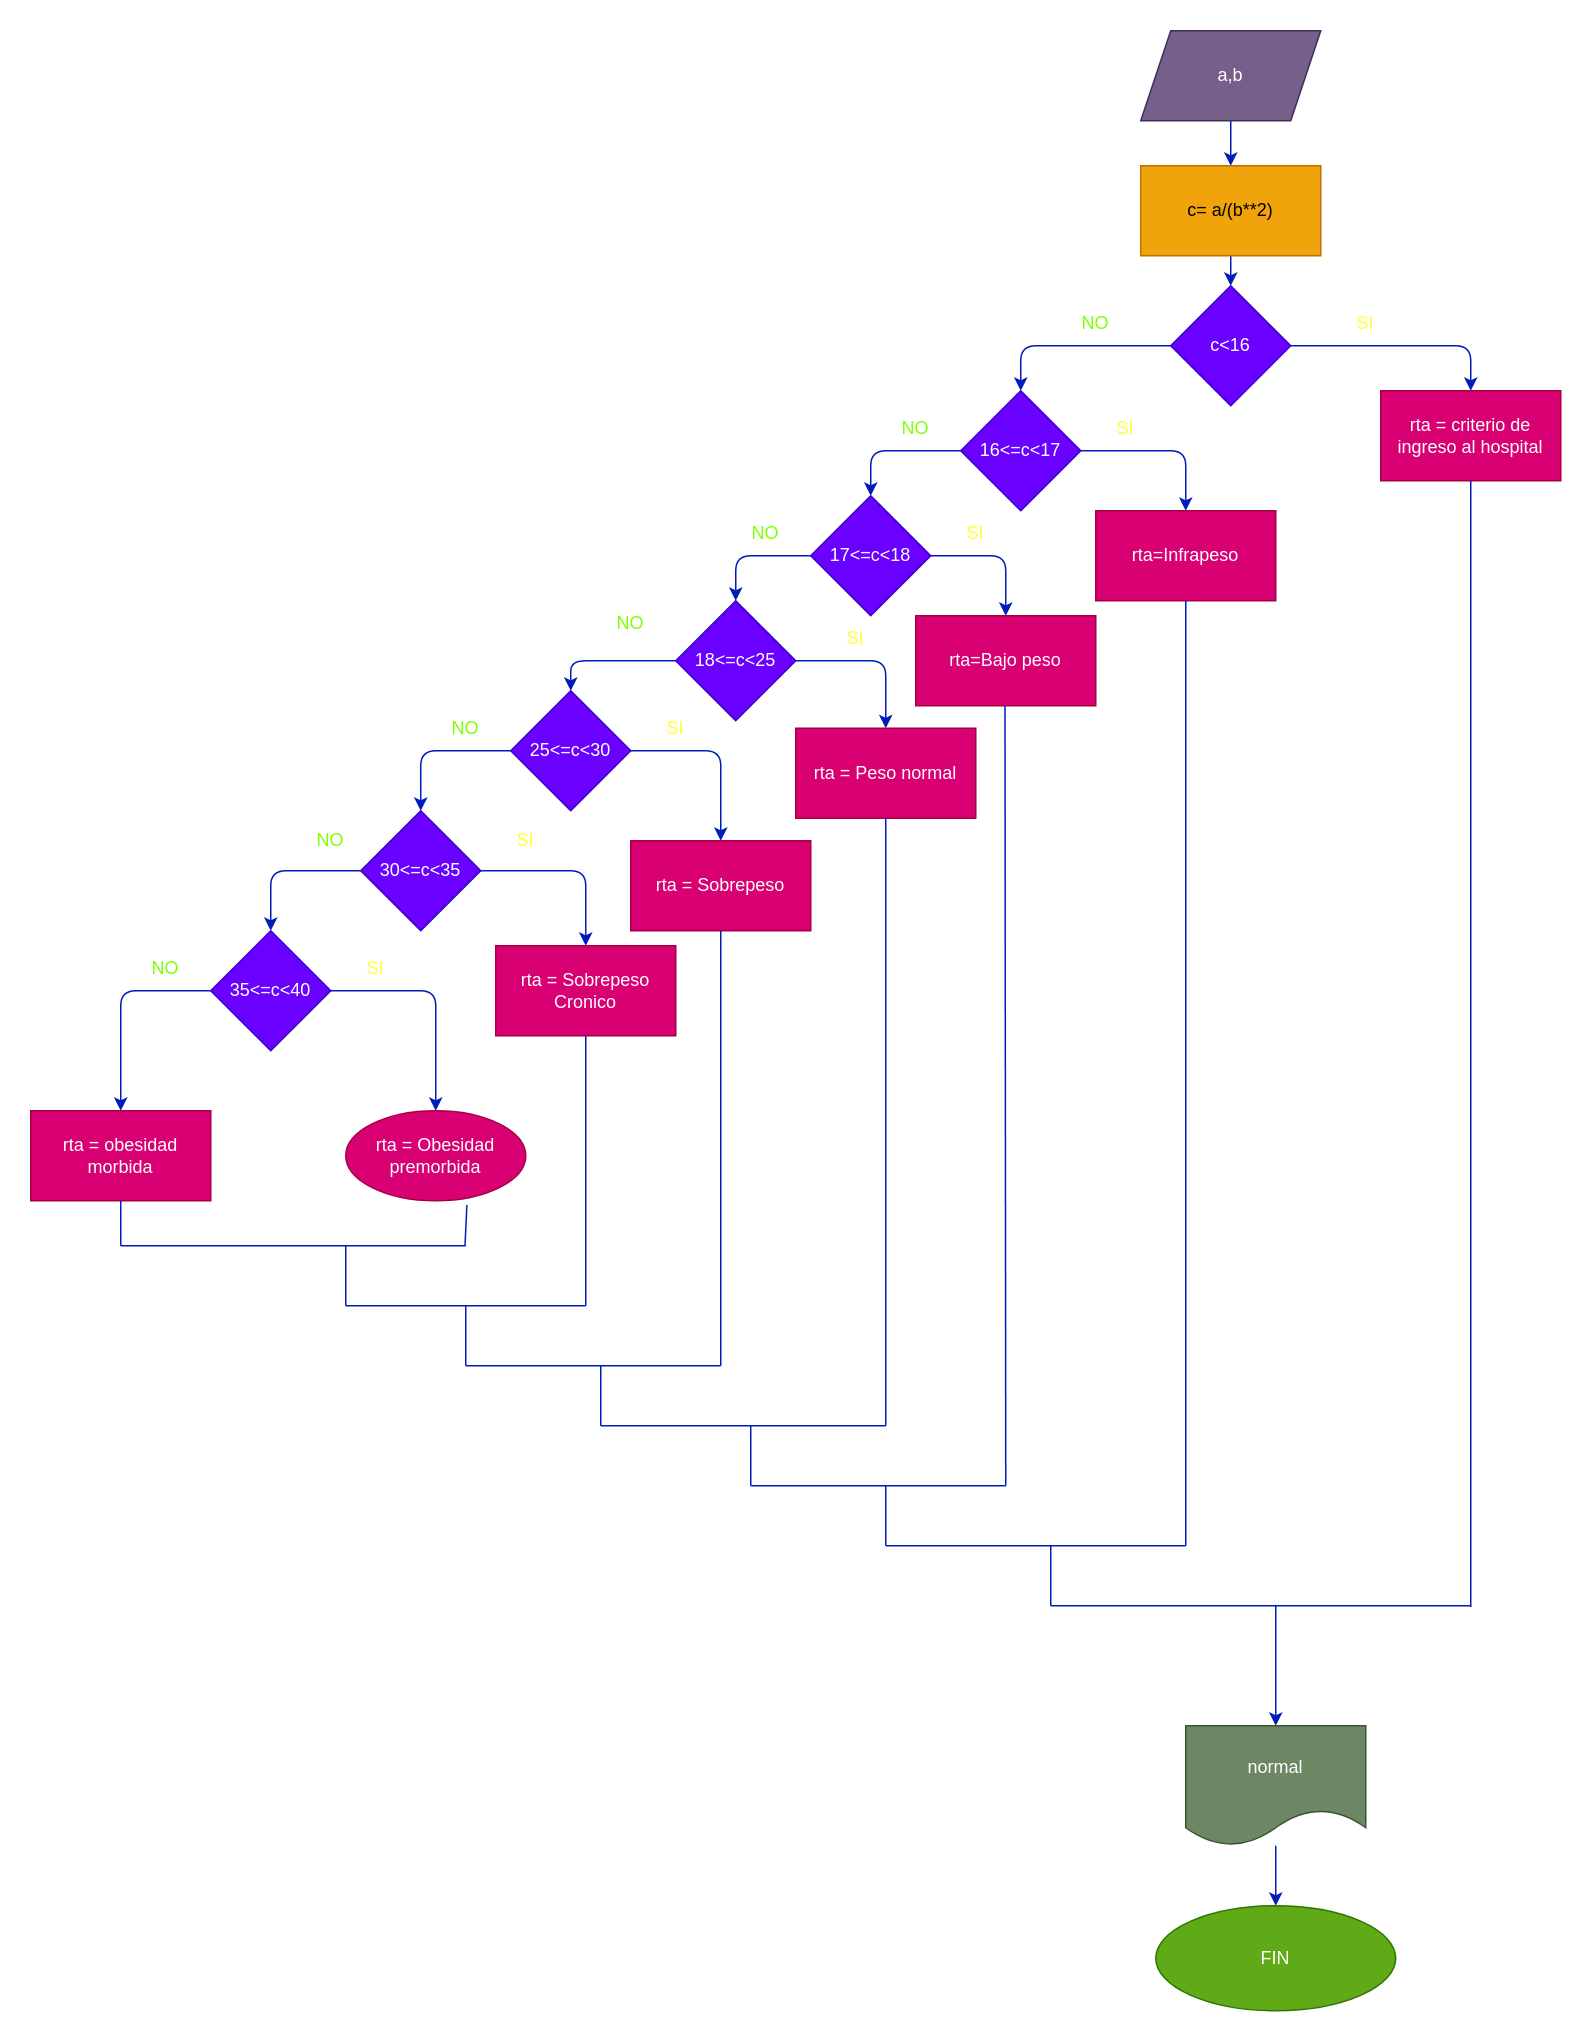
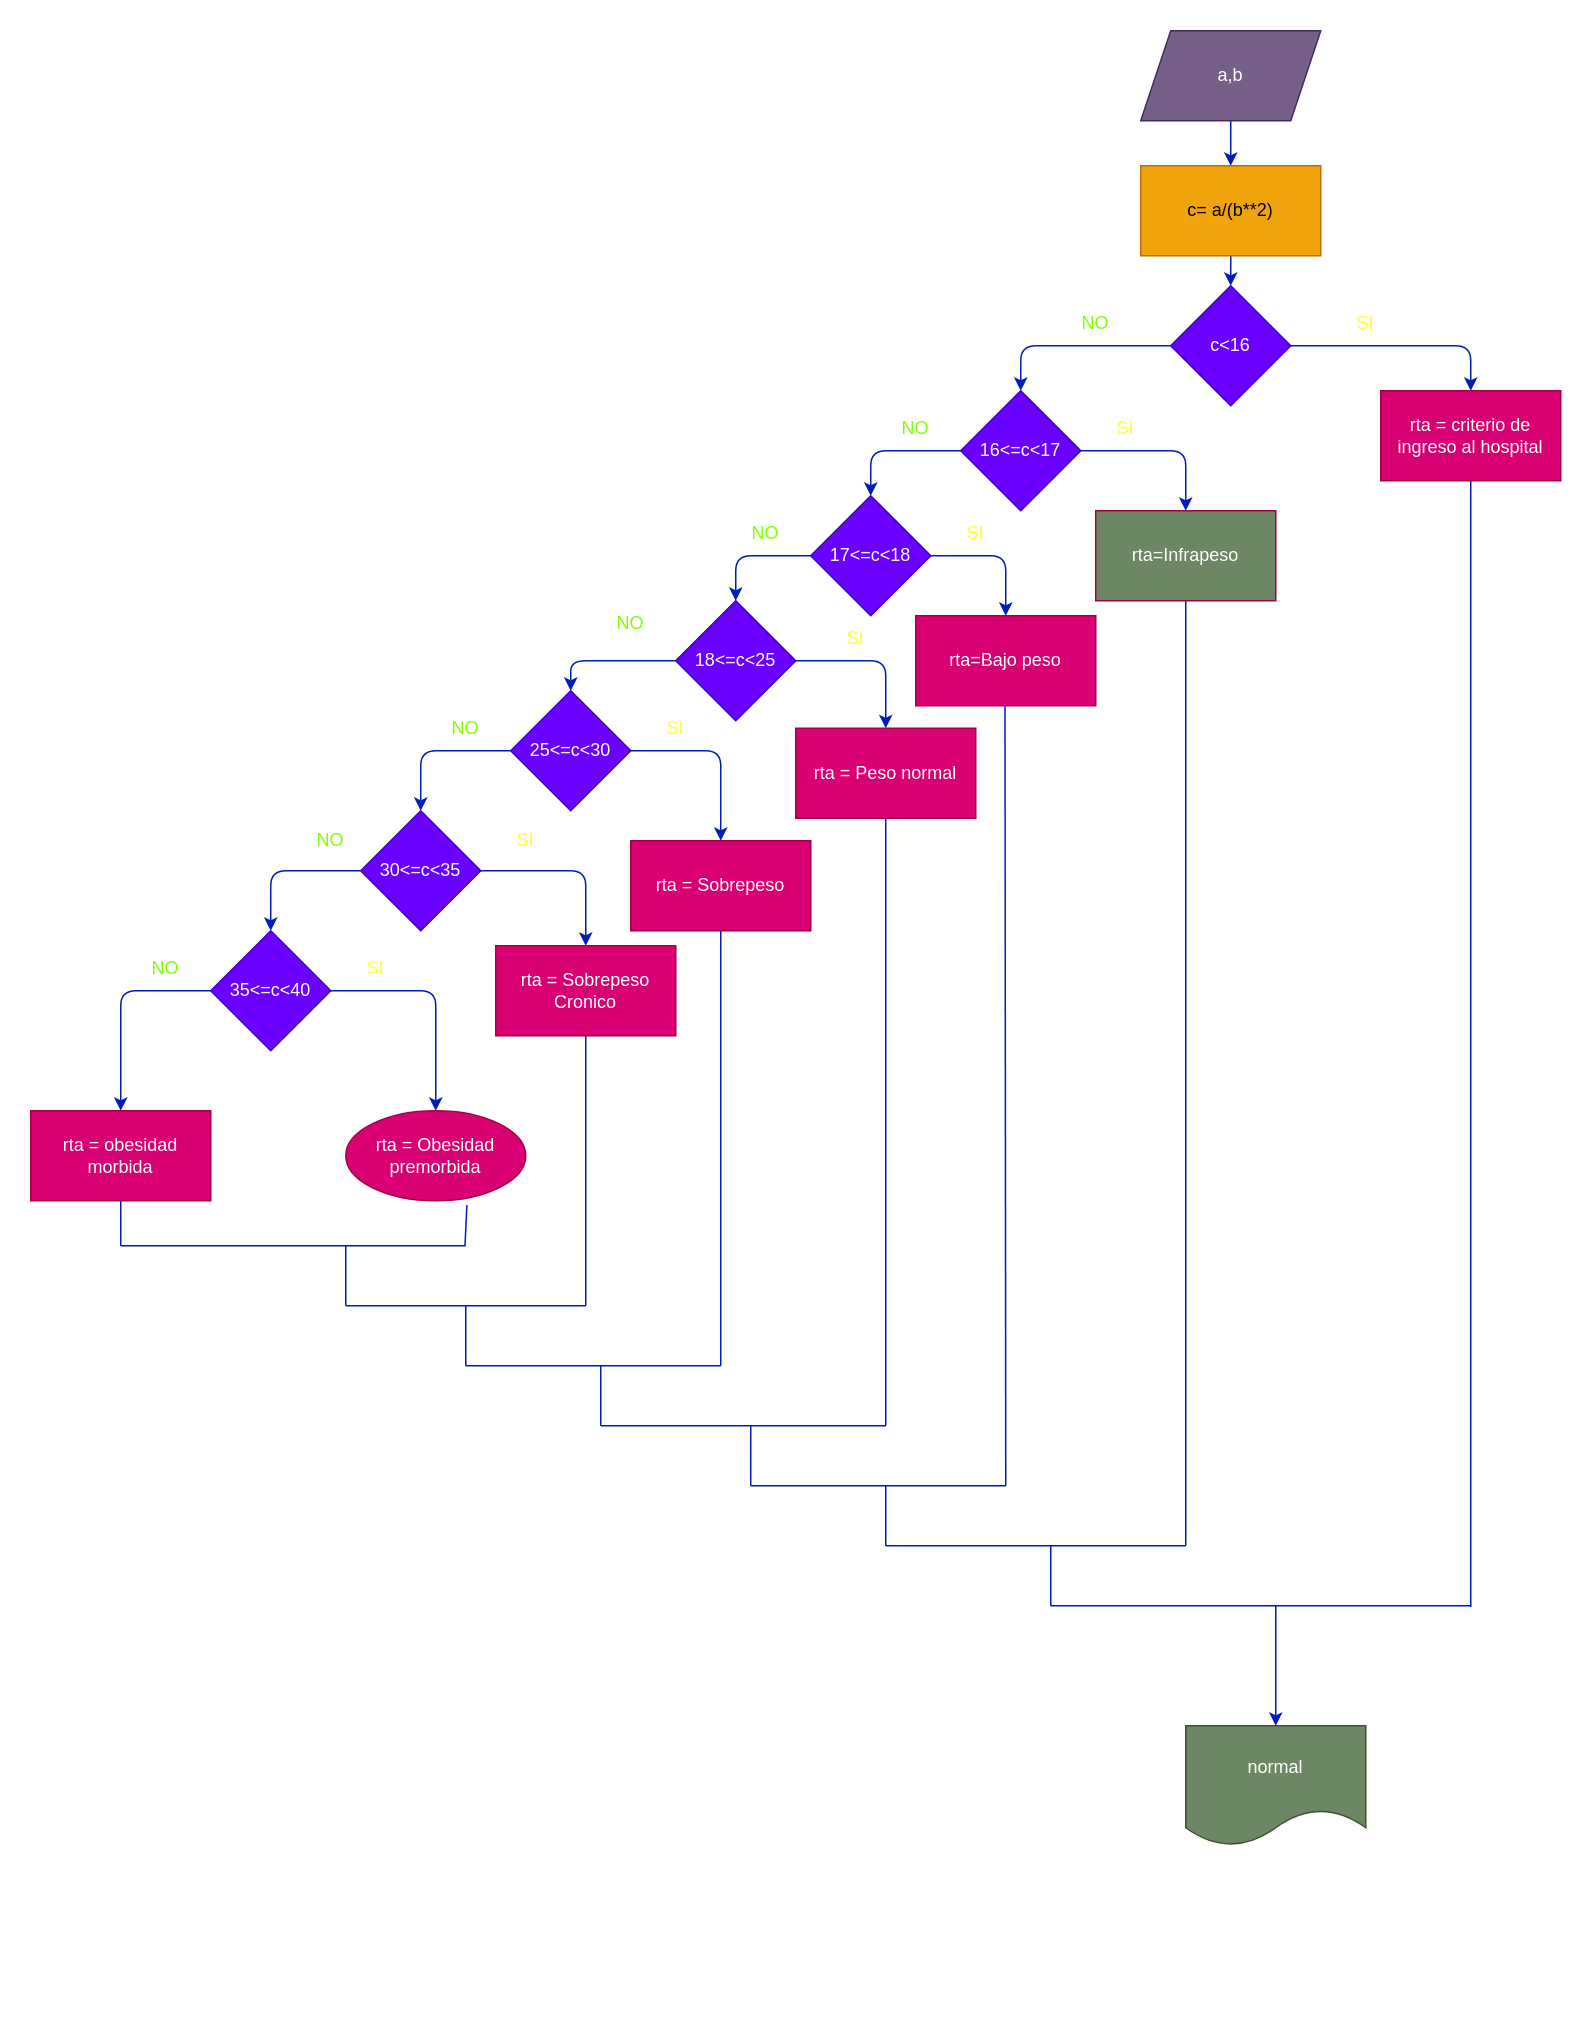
node "rta=Infrapeso": fillcolor #d80073 -> #6d8764
edge "normal" -> "FIN": removed
node "FIN": removed
